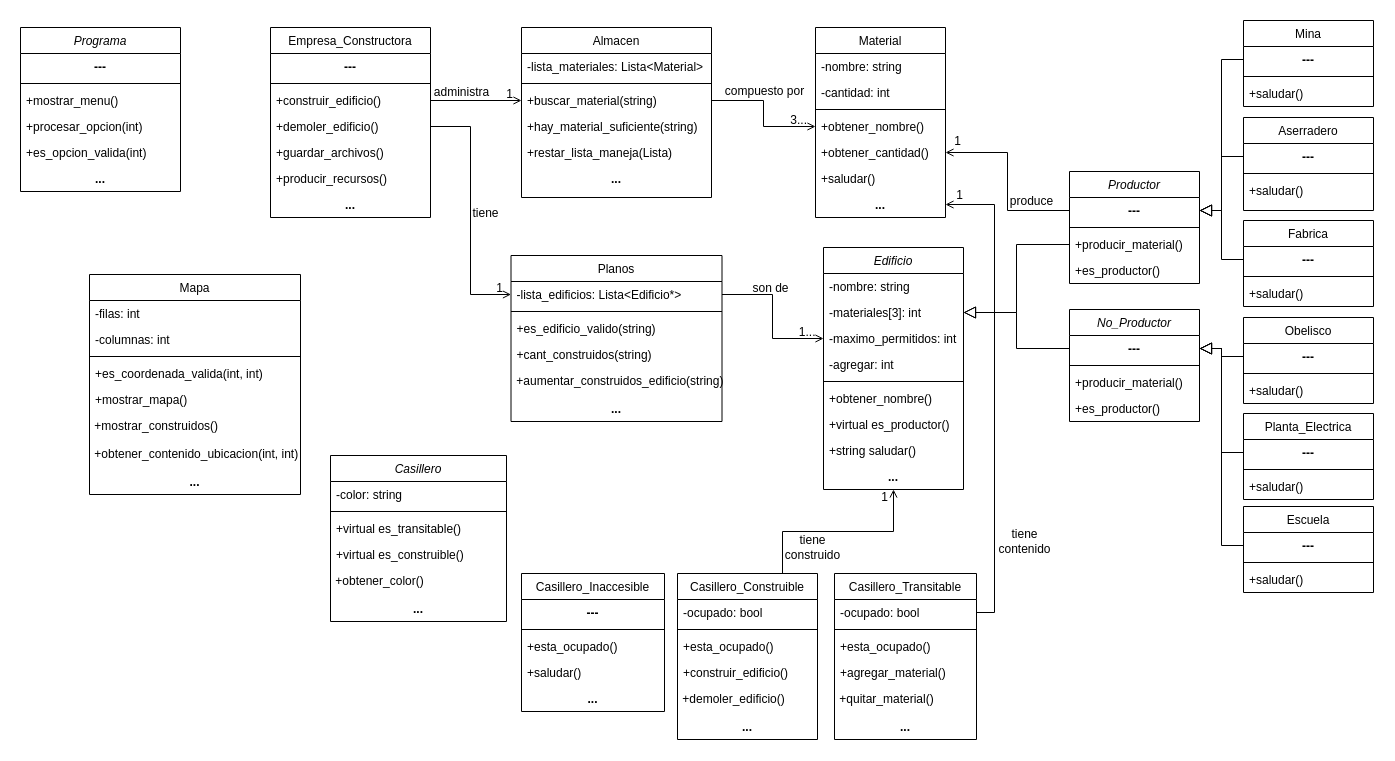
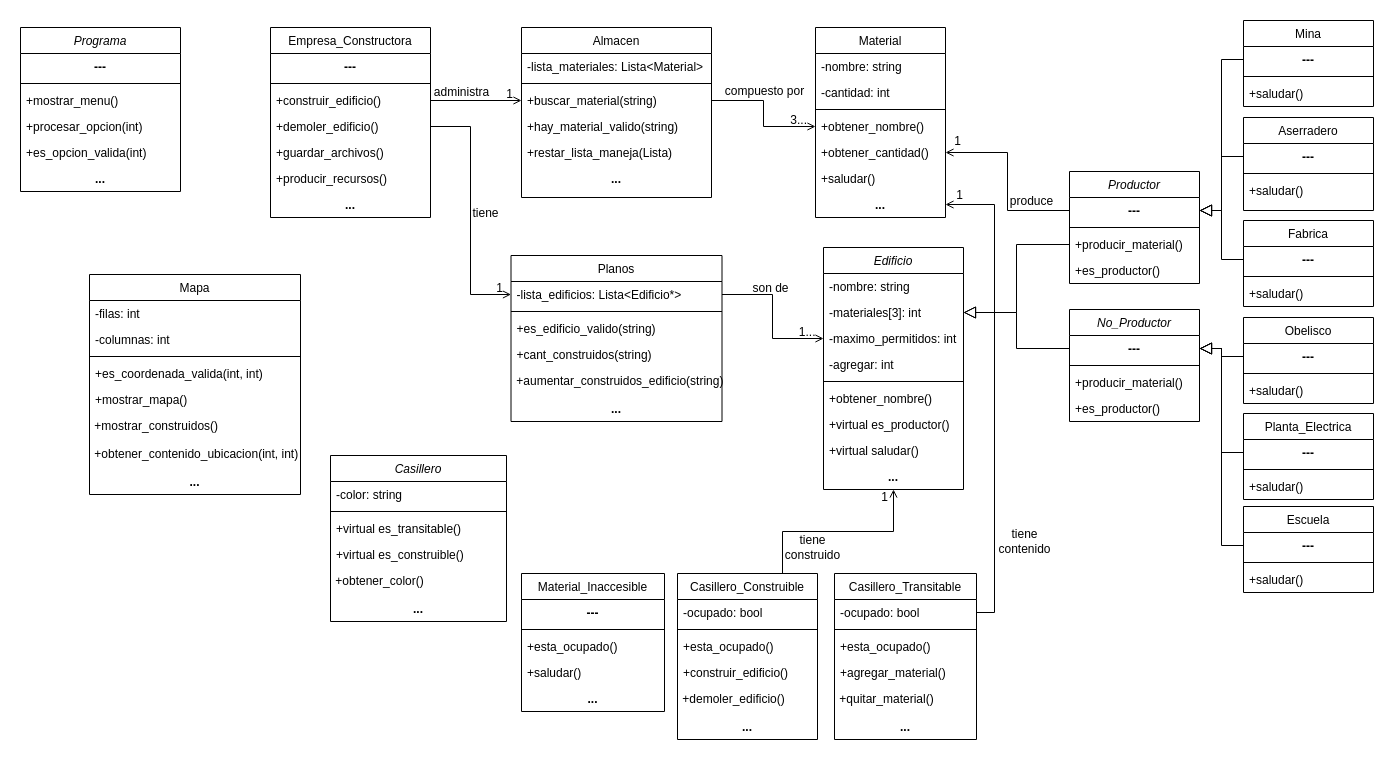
node "+hay_material_suficiente(string)": label "+hay_material_suficiente(string)" -> "+hay_material_valido(string)"
node "+string saludar()": label "+string saludar()" -> "+virtual saludar()"
node "Casillero_Inaccesible": label "Casillero_Inaccesible" -> "Material_Inaccesible"
